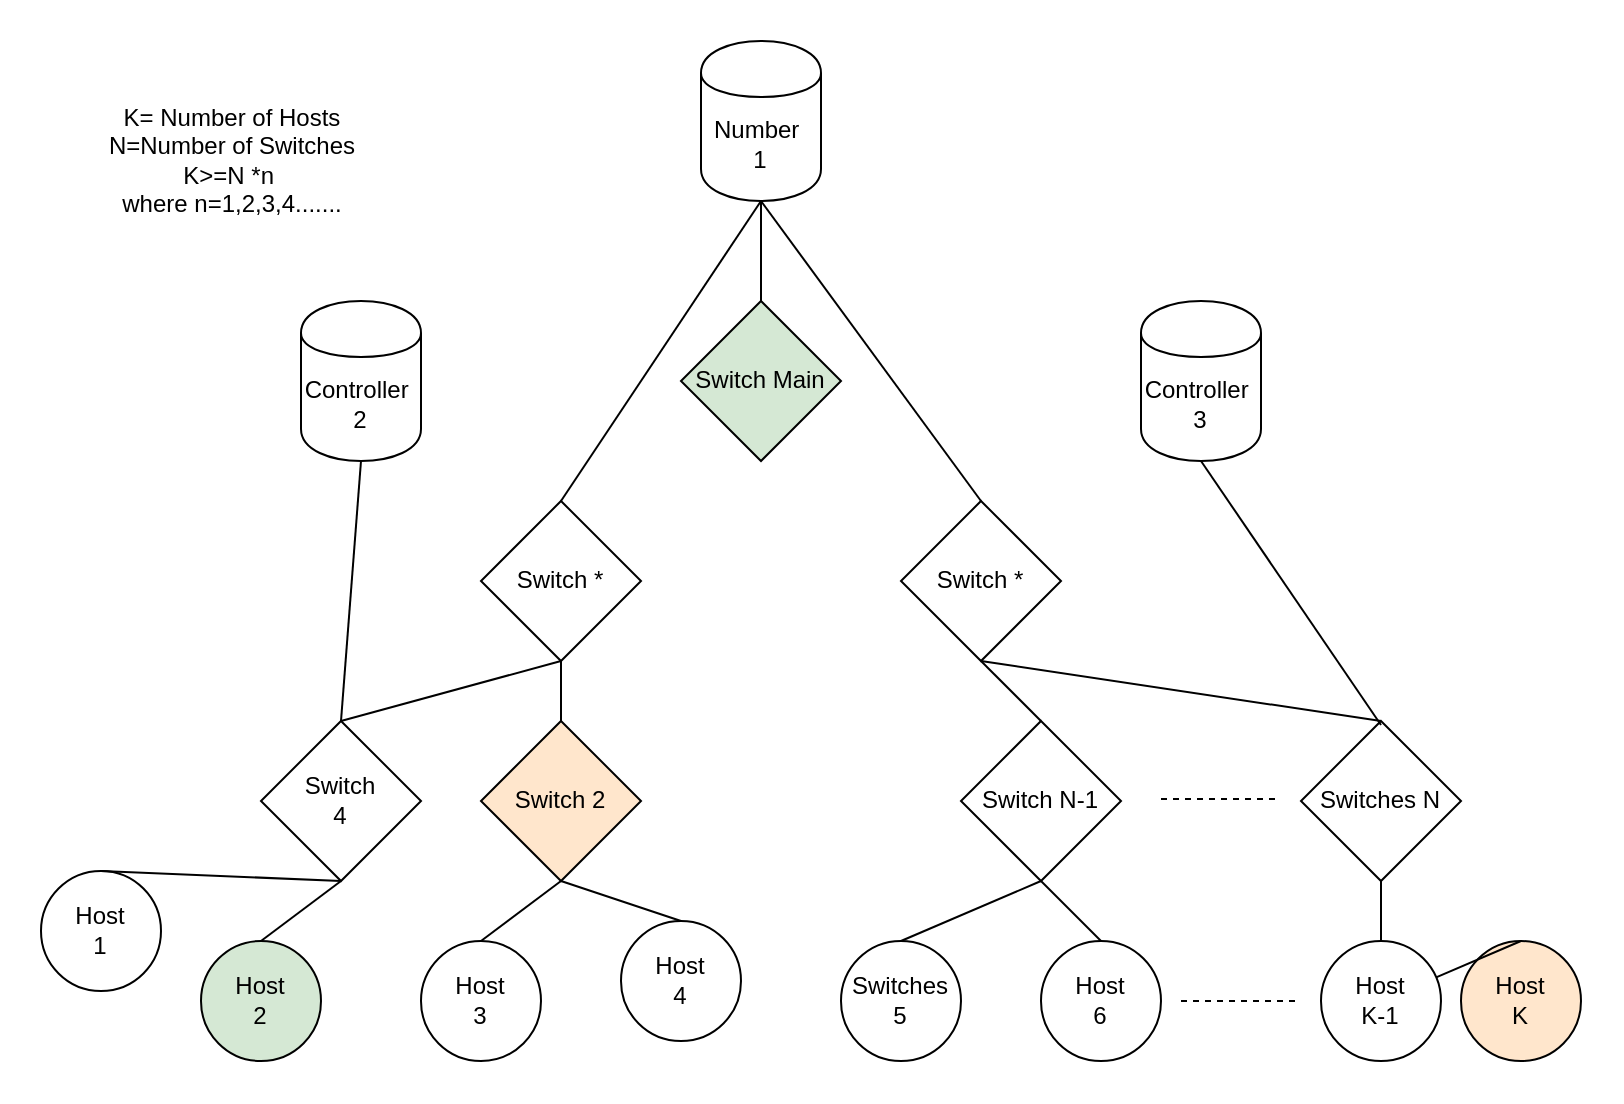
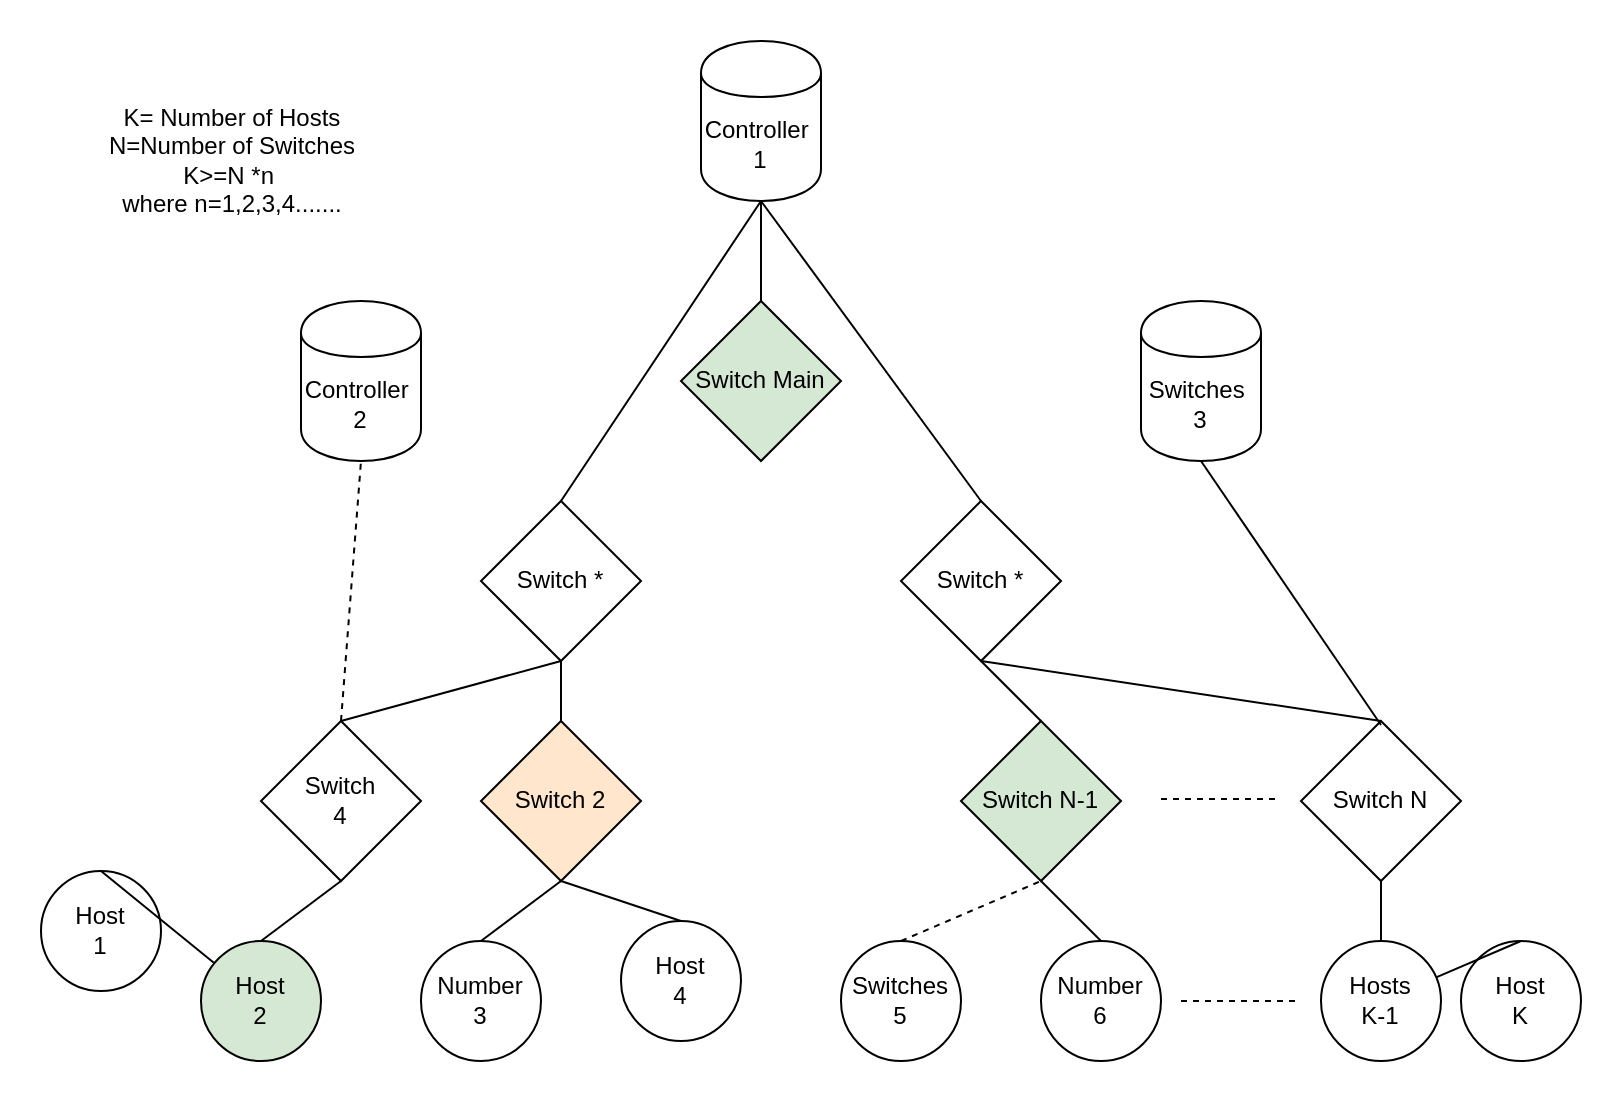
node "Number 1": label "Number 1" -> "Controller 1"
node "Controller 3": label "Controller 3" -> "Switches 3"
edge "Controller 2" -- "Switch 4": style solid -> dashed
node "Switch N-1": fillcolor #ffffff -> #d5e8d4
node "Switches N": label "Switches N" -> "Switch N"
edge "Switch 4" -- "Host 1": now "Host 2" -- "Host 1"
edge "Switch N-1" -- "Switches 5": style solid -> dashed
node "Host 3": label "Host 3" -> "Number 3"
node "Host 6": label "Host 6" -> "Number 6"
node "Host K-1": label "Host K-1" -> "Hosts K-1"
node "Host K": fillcolor #ffe6cc -> #ffffff
